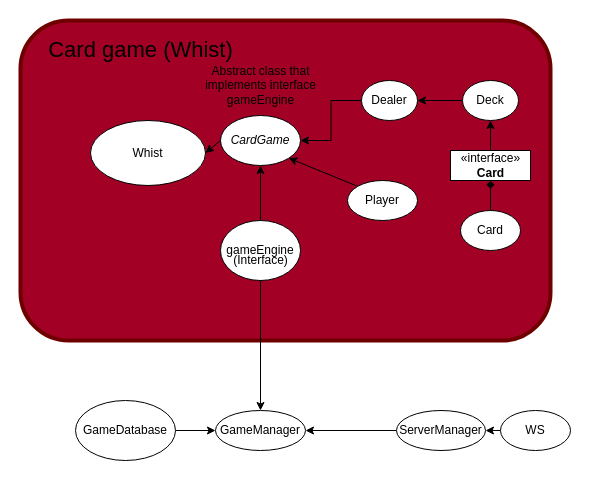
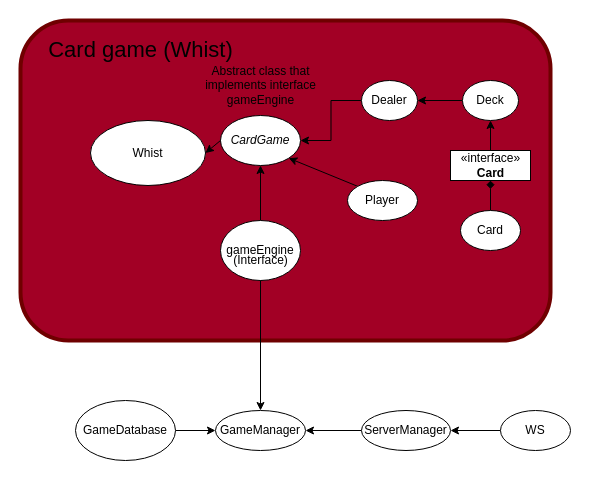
node "ServerManager": moved (441, 431) -> (406, 431)
